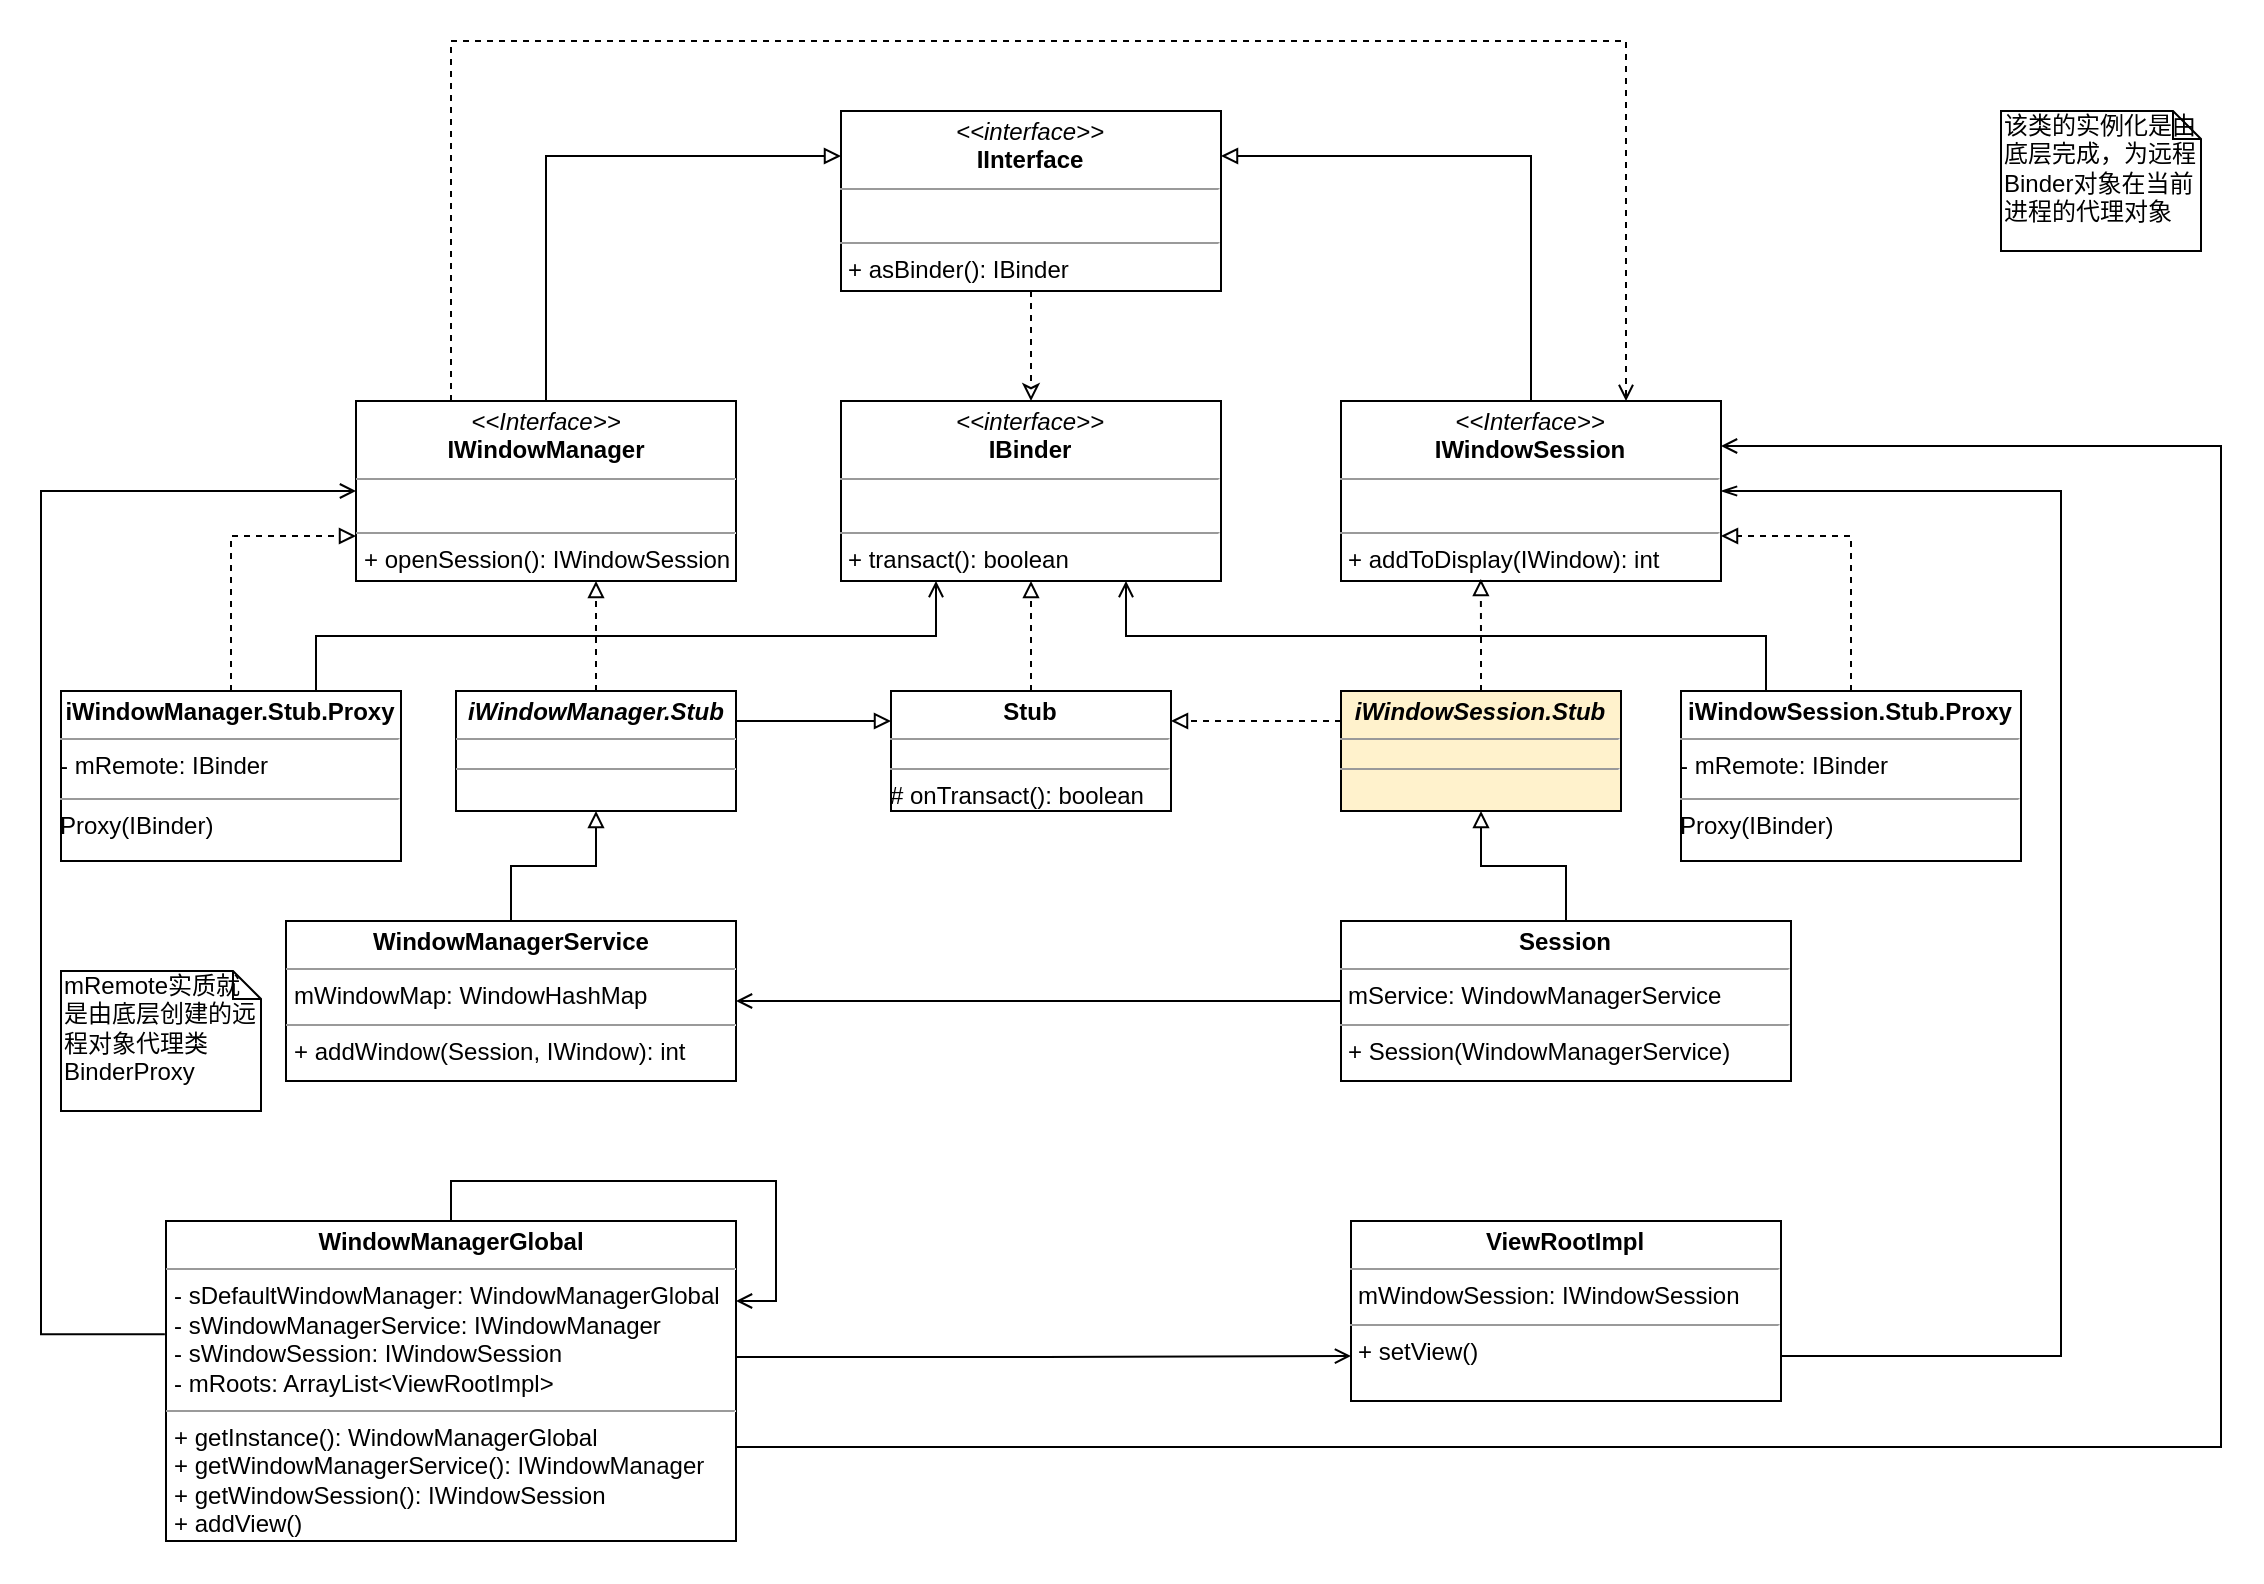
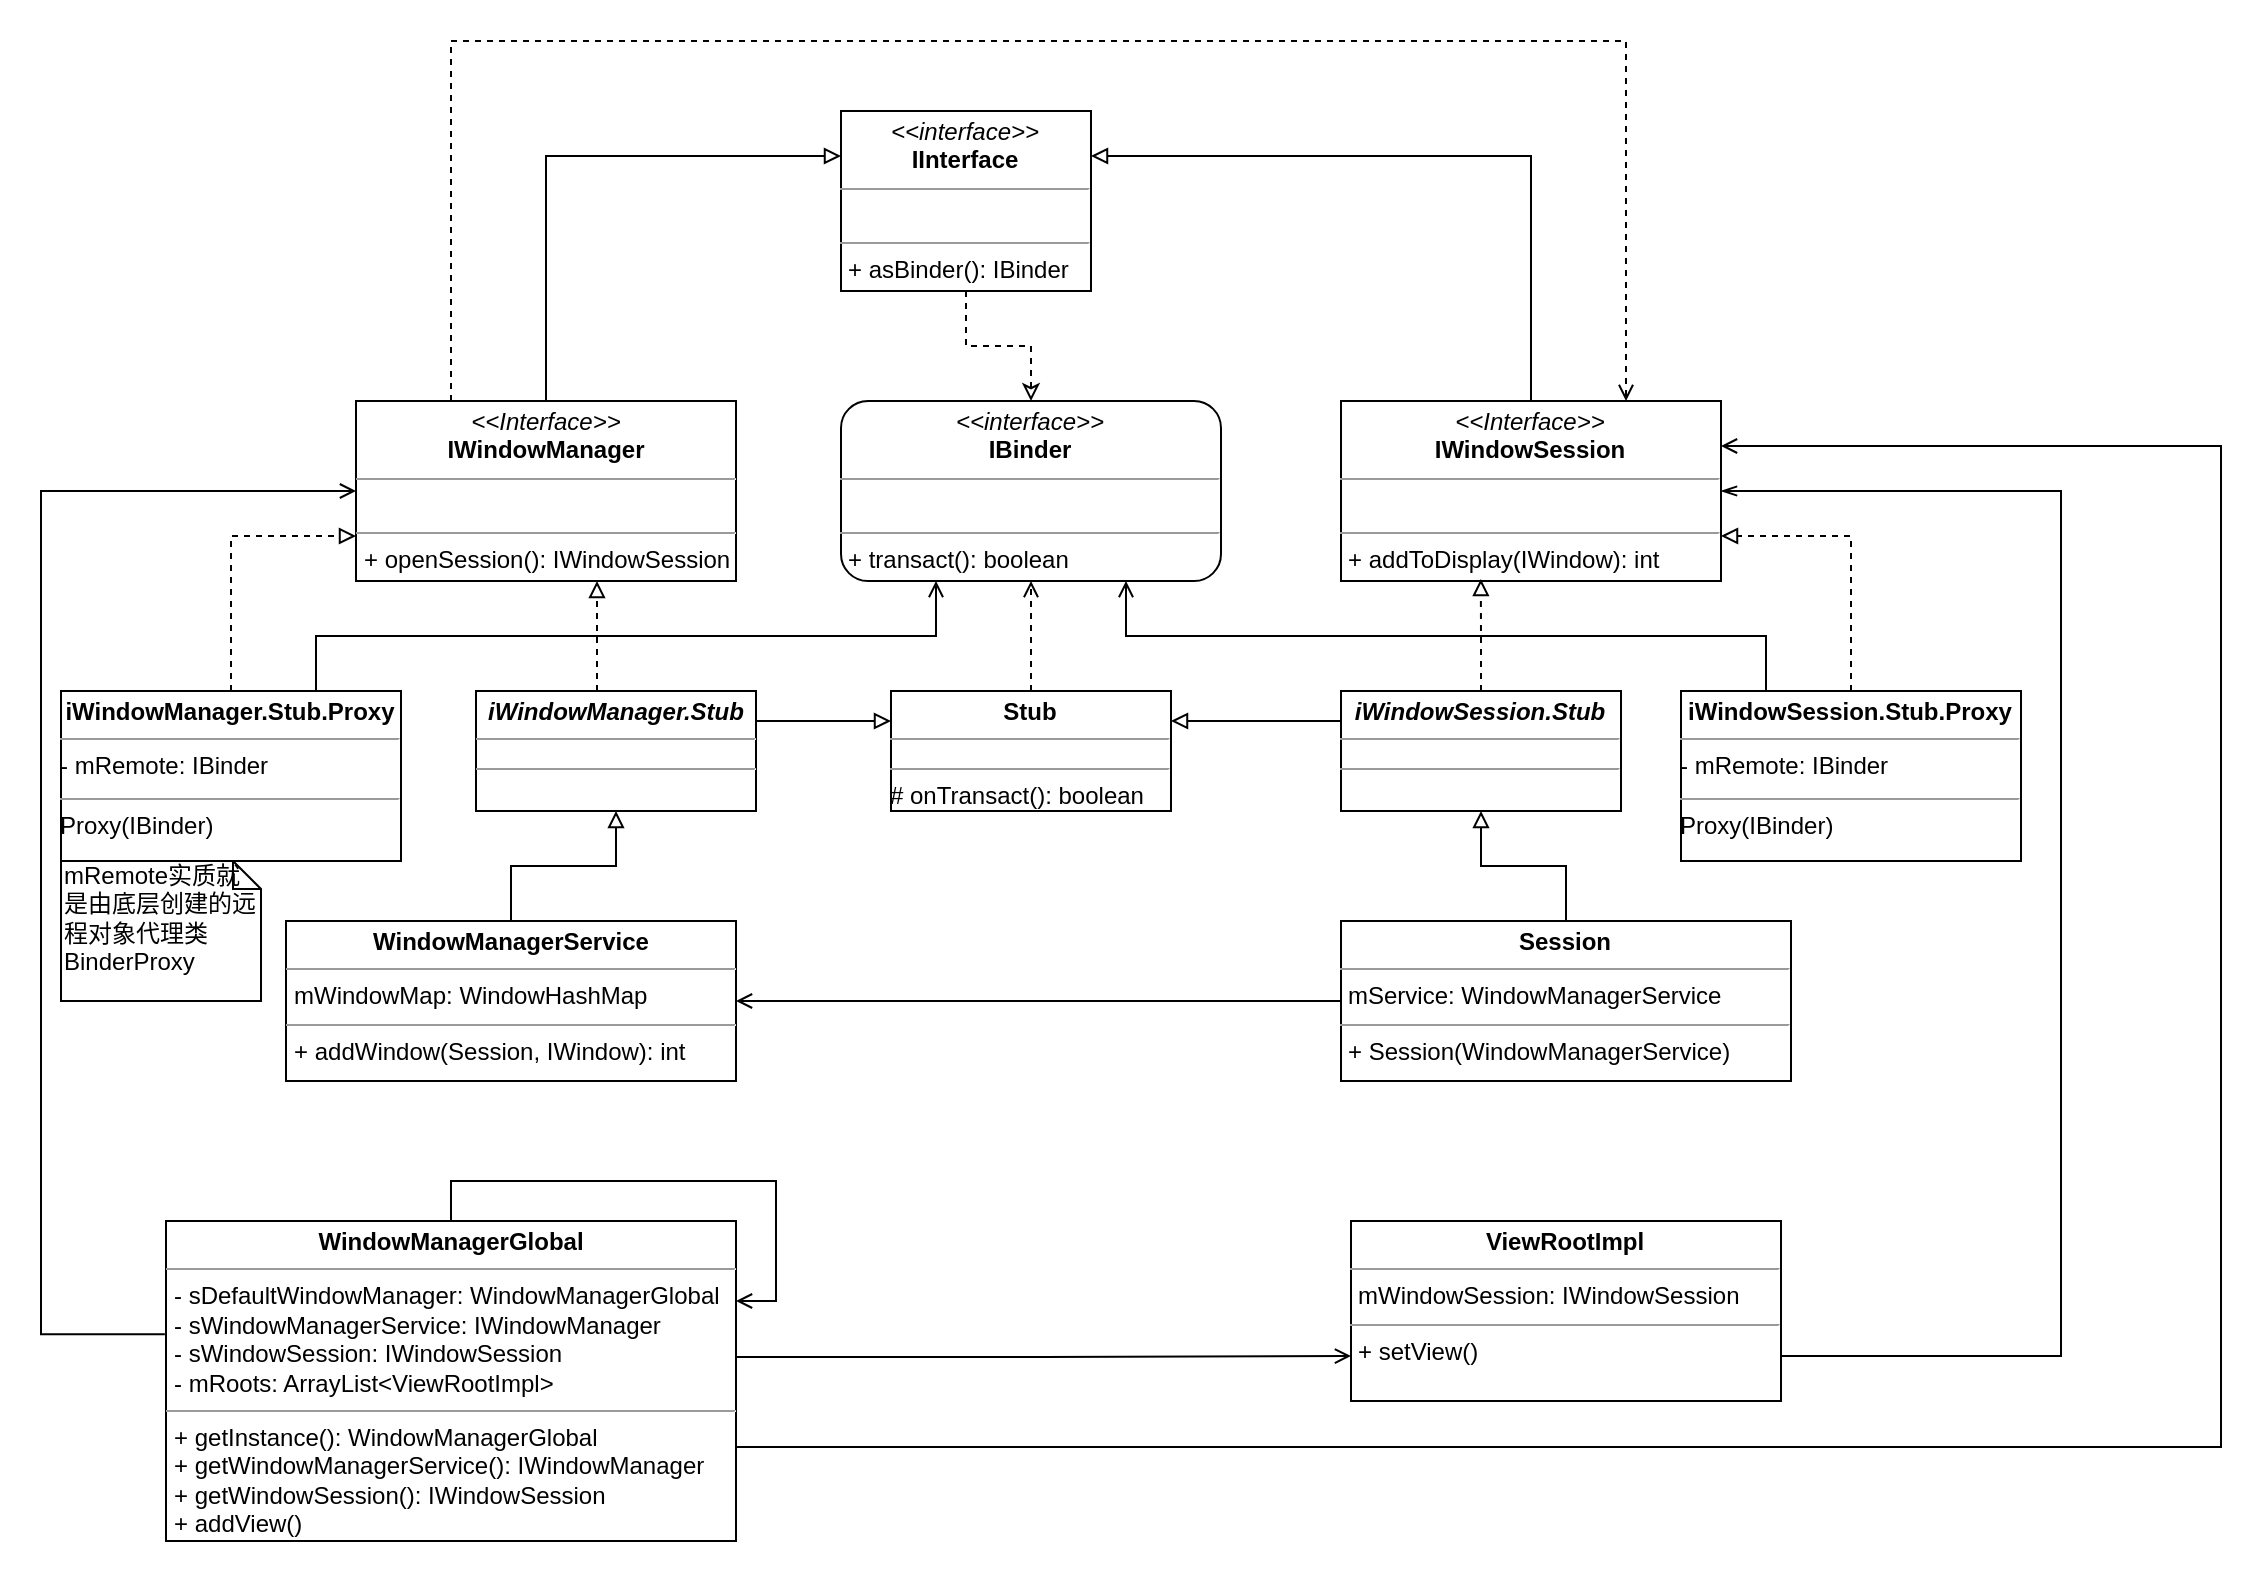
node "该类的实例化是由底层完成，为远程Binder对象在当前进程的代理对象": removed
node "<<interface>> IInterface + asBinder(): IBinder": size 380x180 -> 250x180
node "<<interface>> IBinder + transact(): boolean": shape rectangle -> rounded rectangle
edge "Stub # onTransact(): boolean" -> "<<interface>> IBinder + transact(): boolean": arrowhead block -> open
edge "iWindowSession.Stub" -> "Stub # onTransact(): boolean": style dashed -> solid
node "iWindowManager.Stub": moved (596, 751) -> (616, 751)
node "iWindowSession.Stub": fillcolor #fff2cc -> #ffffff
node "mRemote实质就是由底层创建的远程对象代理类BinderProxy": moved (161, 1041) -> (161, 931)
